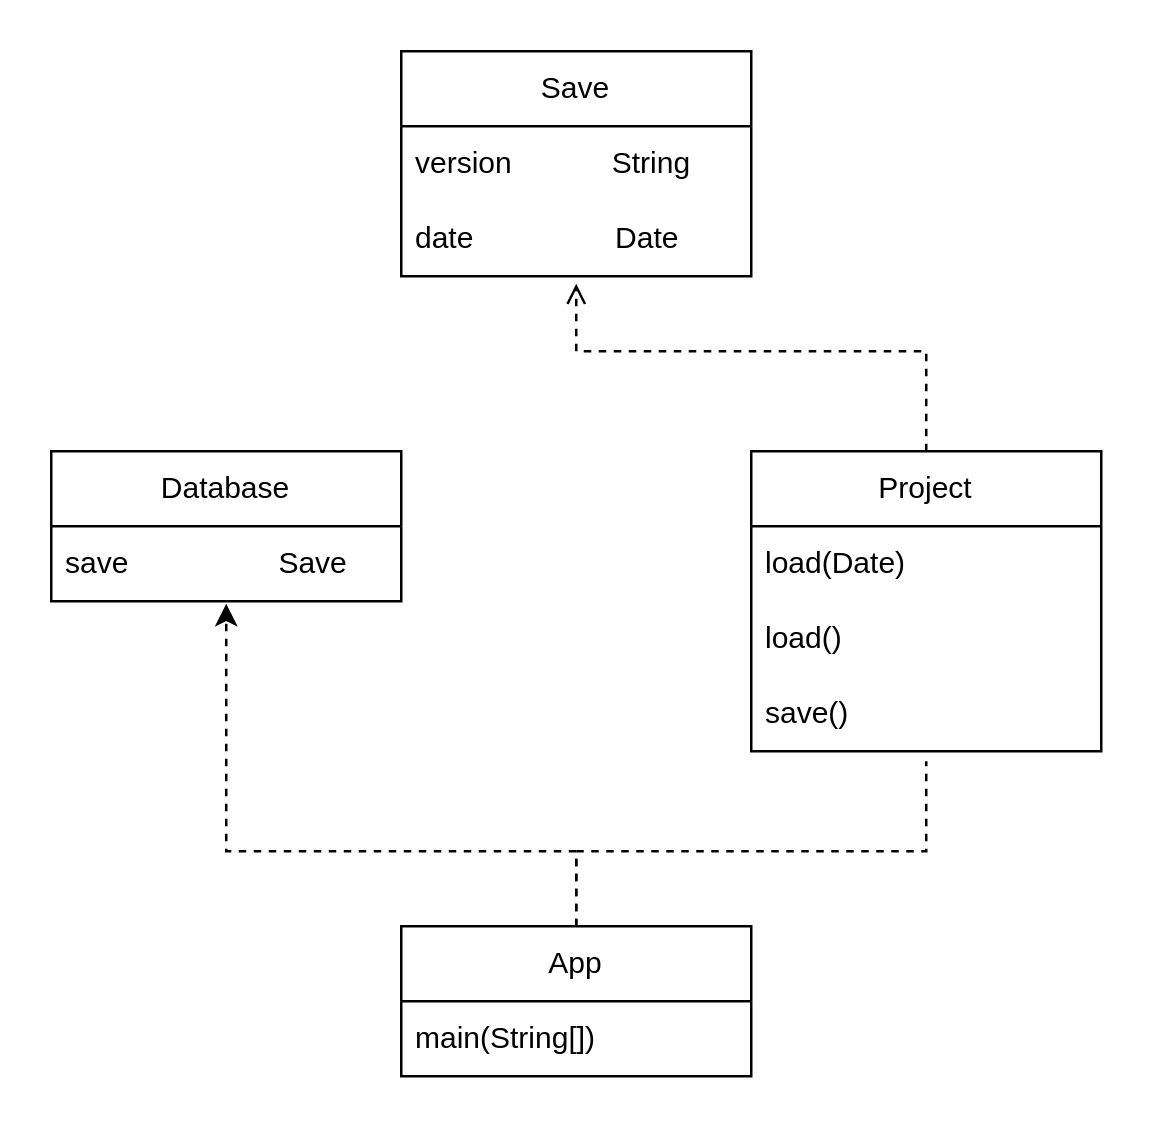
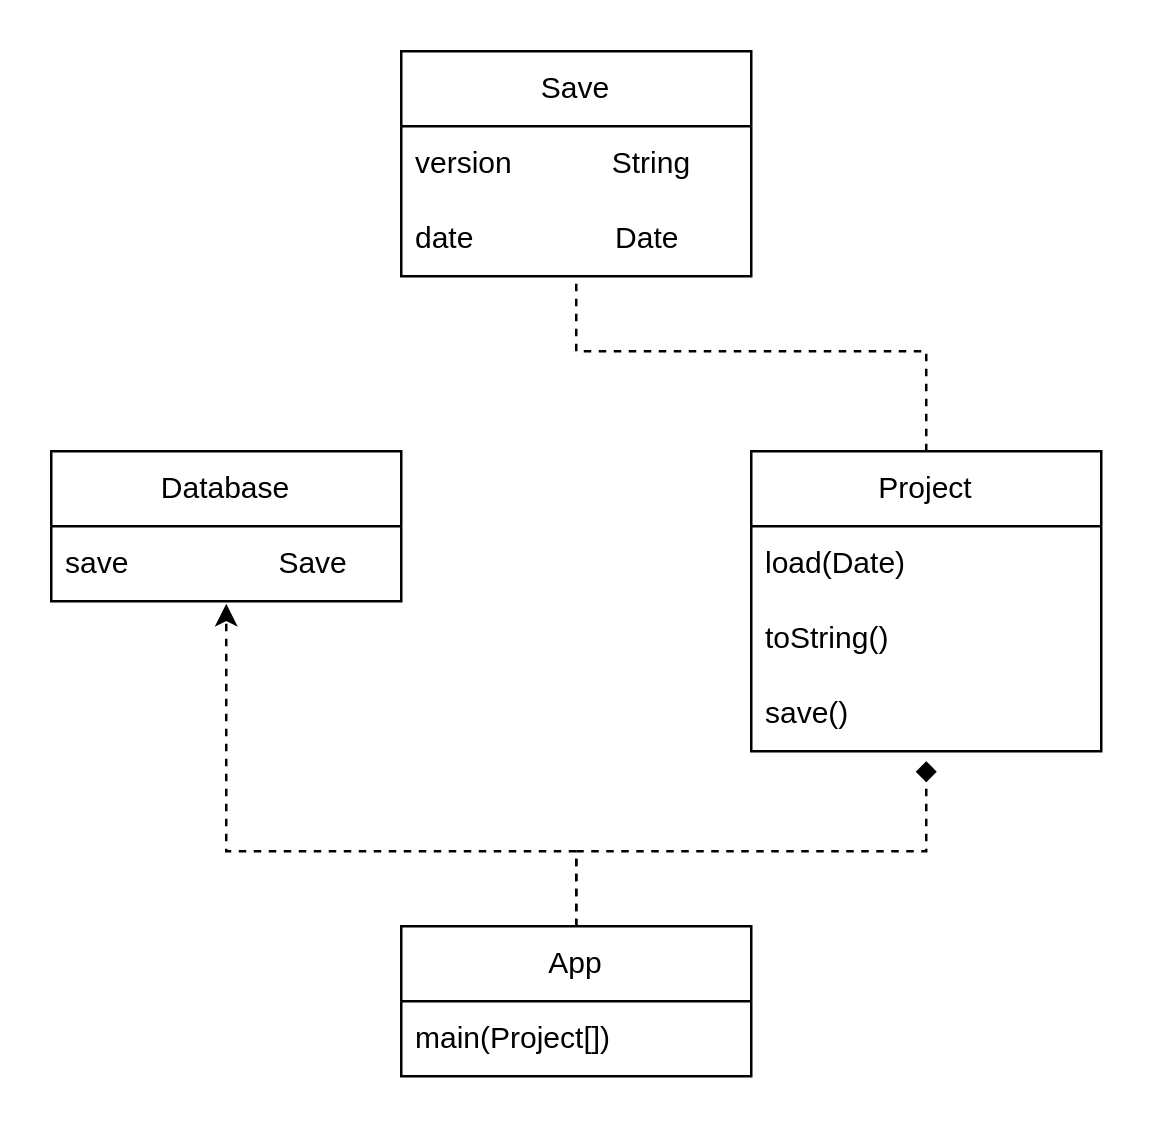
edge "Project" -> "date Date": arrowhead open -> none
node "load()": label "load()" -> "toString()"
edge "save()" -- "App": arrowhead none -> diamond
node "main(String[])": label "main(String[])" -> "main(Project[])"
